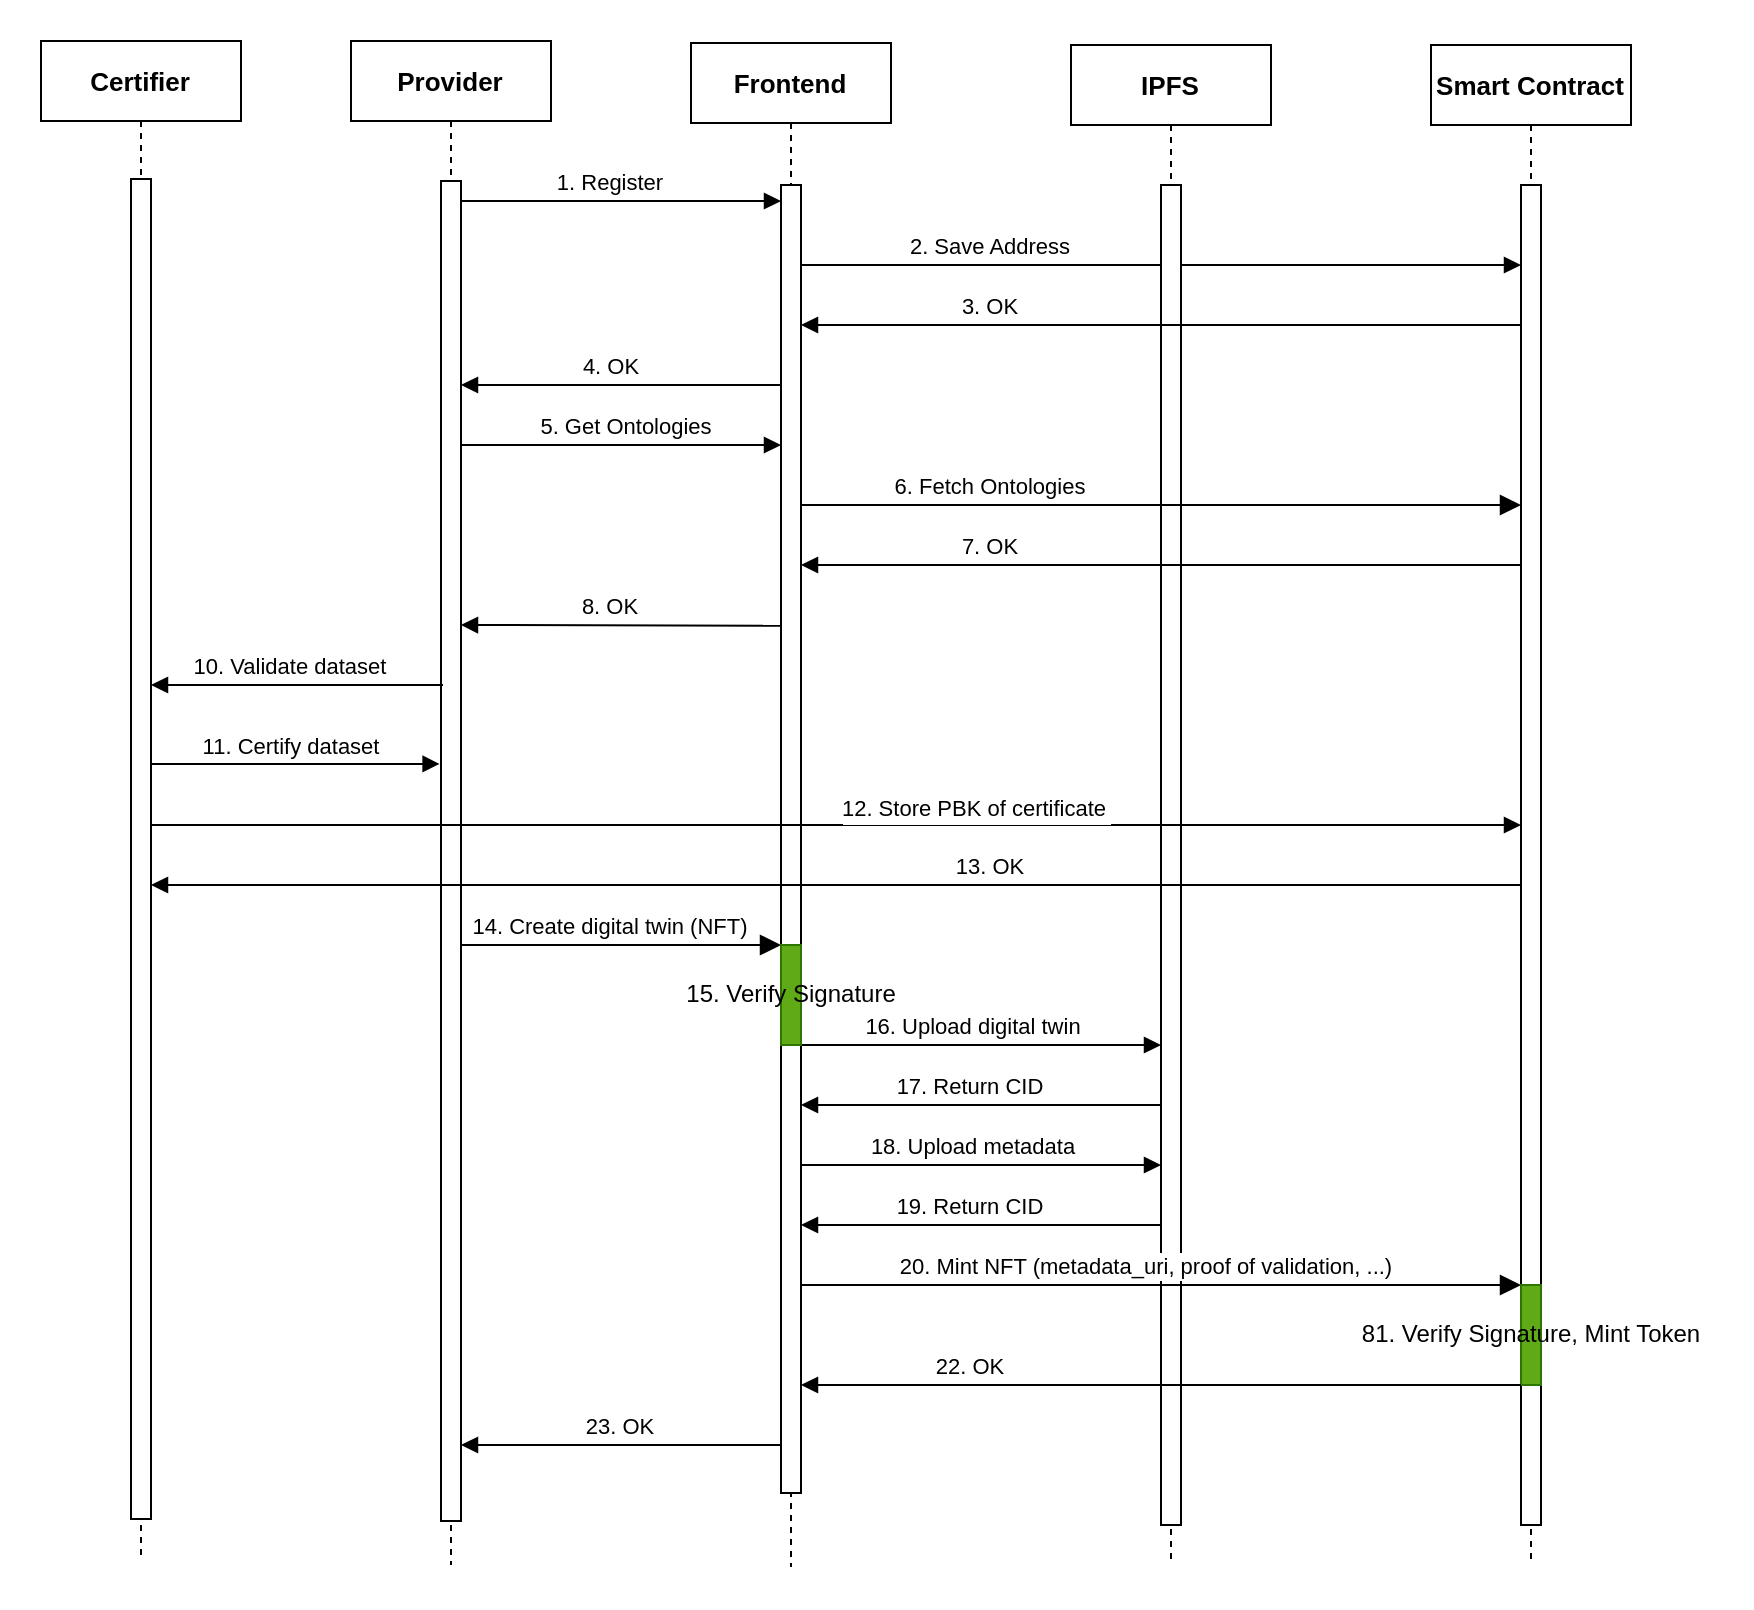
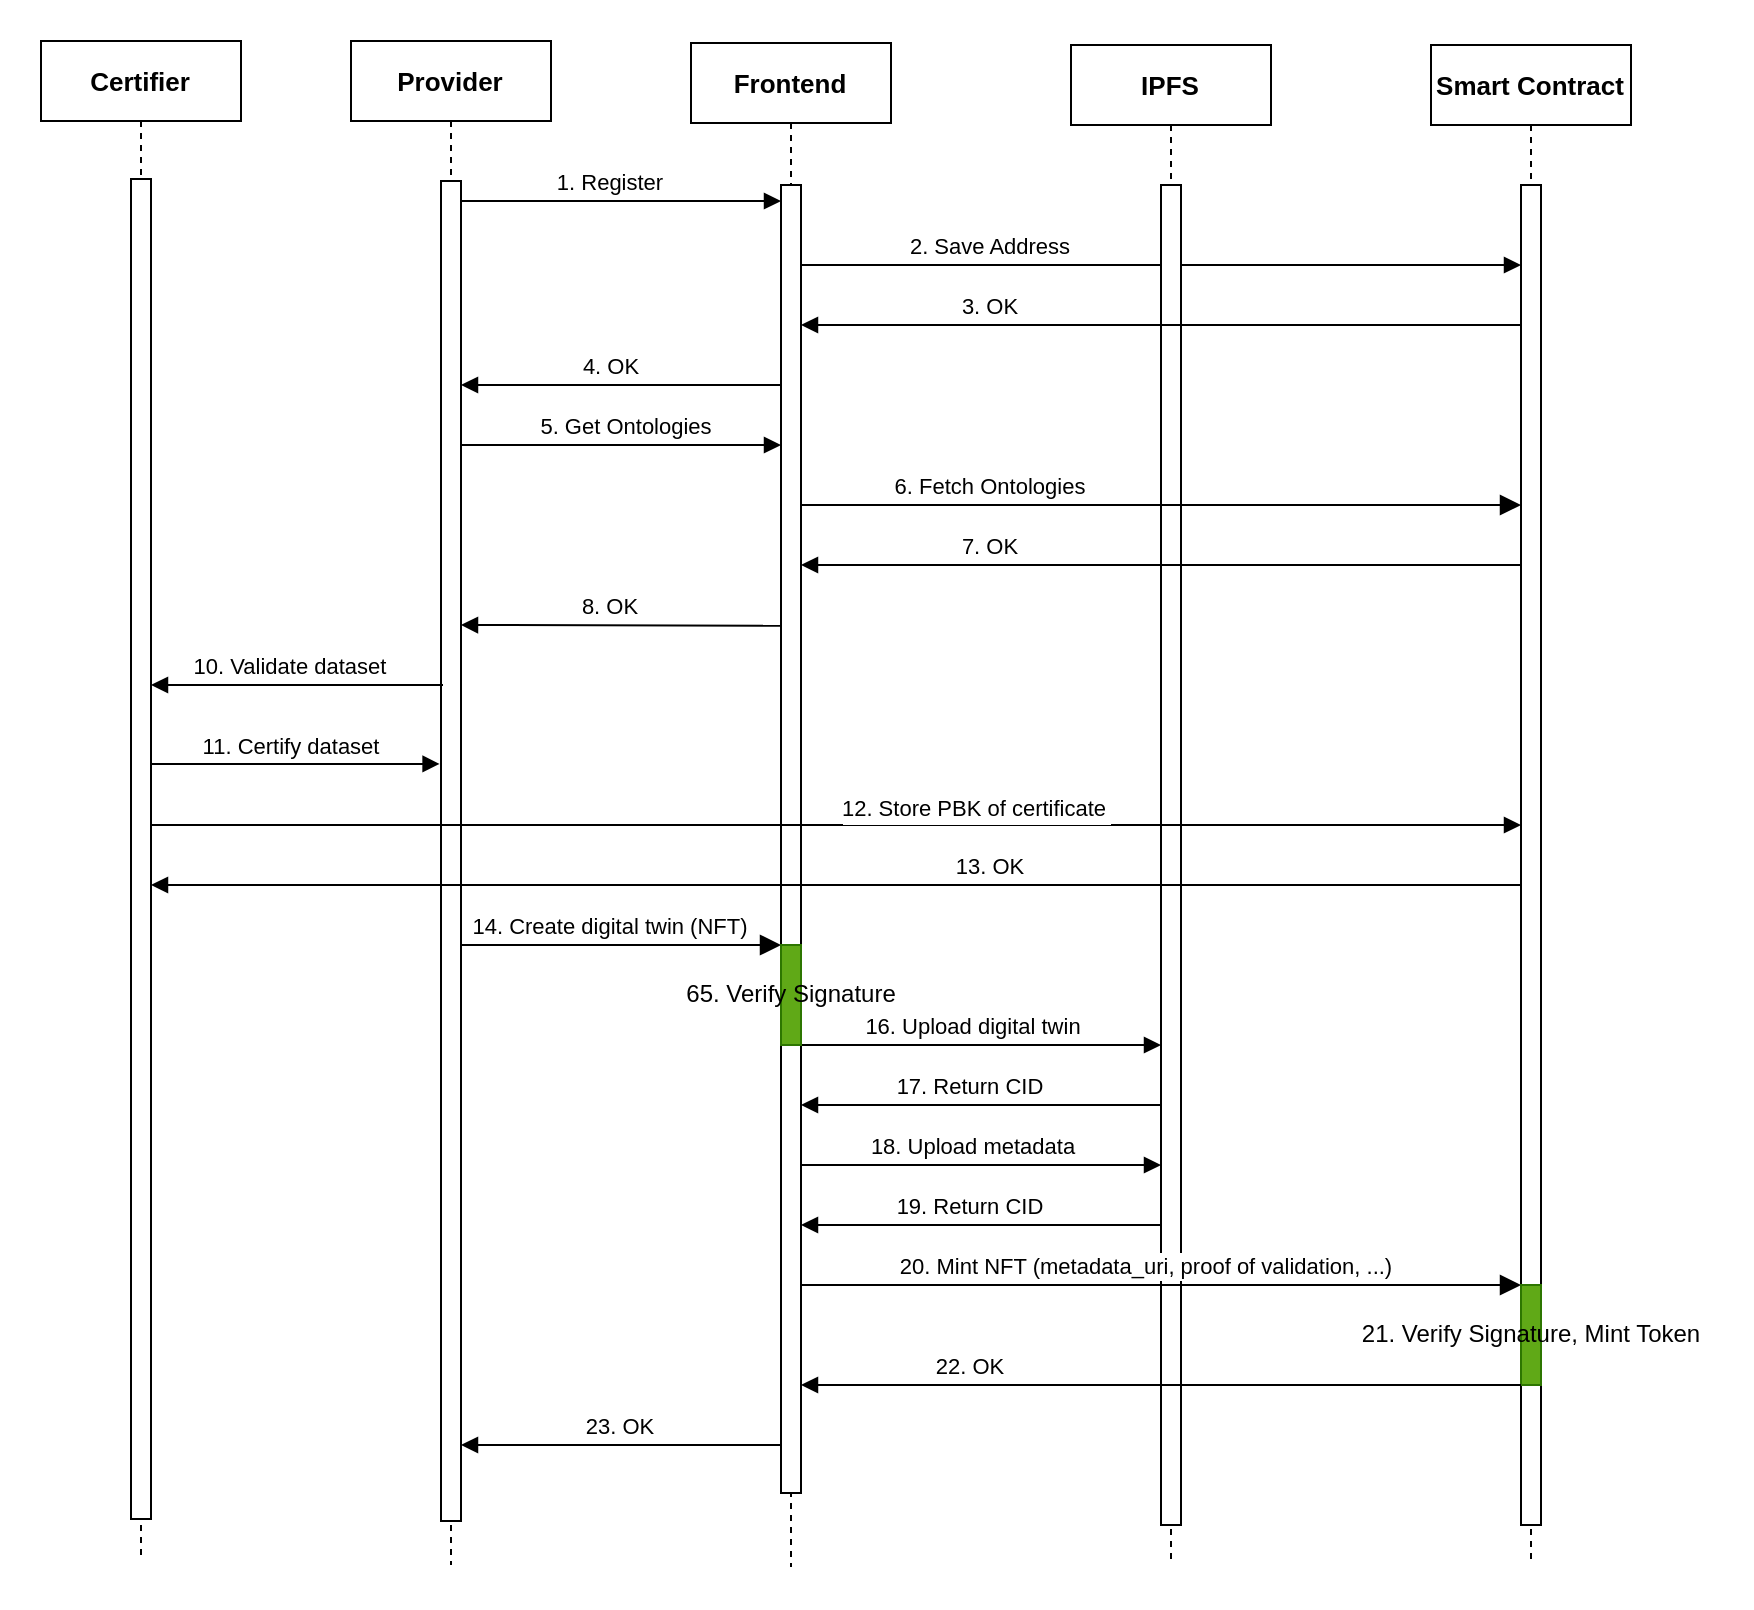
node "15. Verify Signature": label "15. Verify Signature" -> "65. Verify Signature"
node "81. Verify Signature, Mint Token": label "81. Verify Signature, Mint Token" -> "21. Verify Signature, Mint Token"
